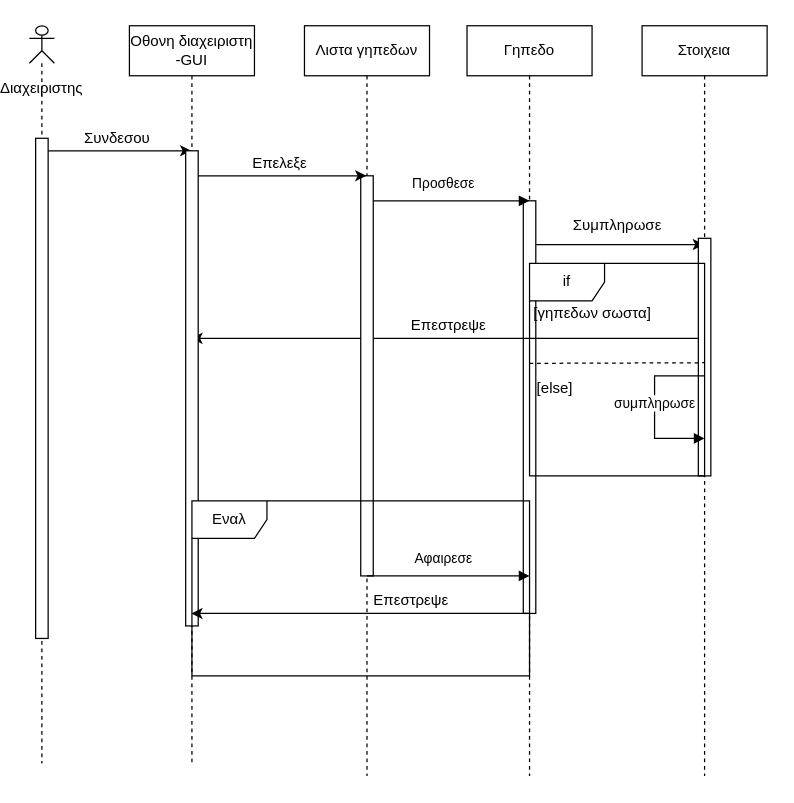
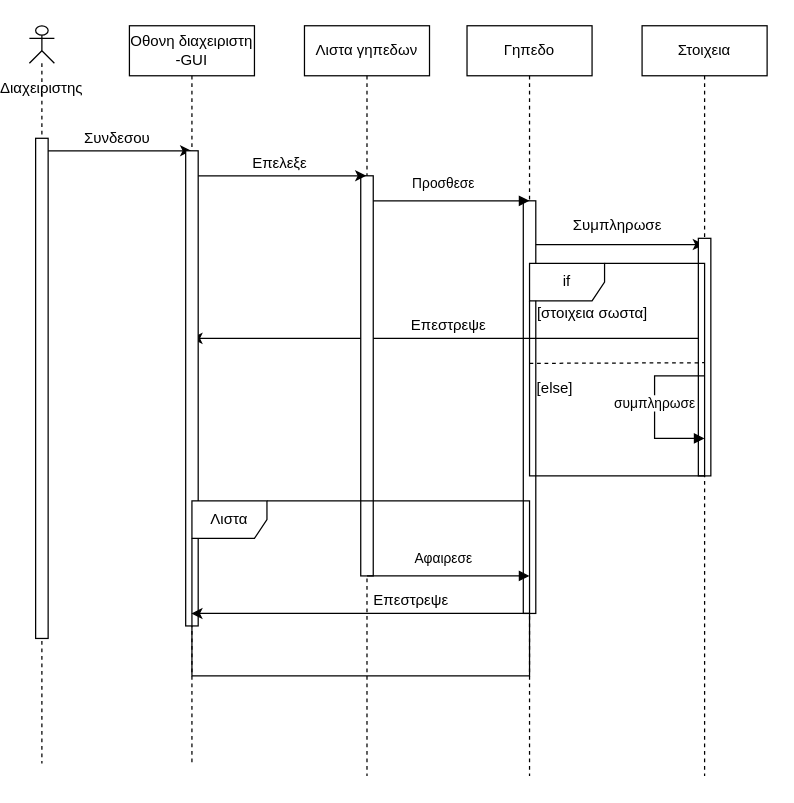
node "[γηπεδων σωστα]": label "[γηπεδων σωστα]" -> "[στοιχεια σωστα]"
node "Εναλ": label "Εναλ" -> "Λιστα"
